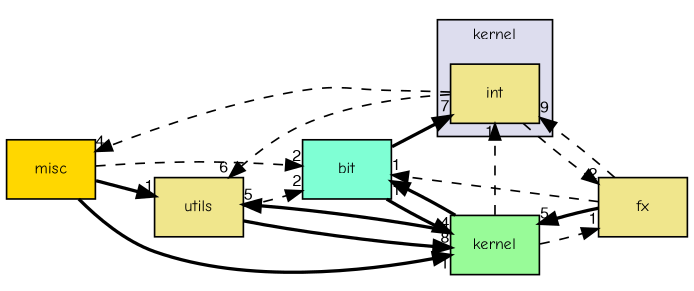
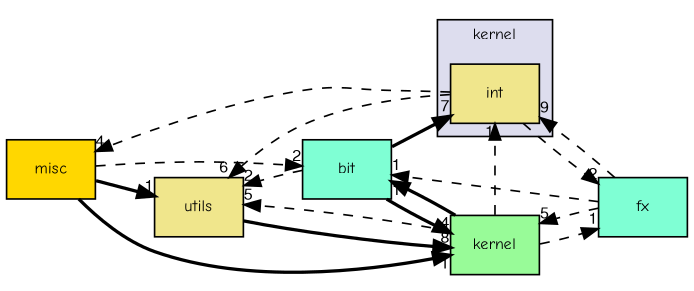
edge "utils" -> "bit": reversed
node "fx": fillcolor khaki -> aquamarine
edge "fx" -> "kernel": style bold -> dashed
edge "kernel" -> "utils": style bold -> dashed
